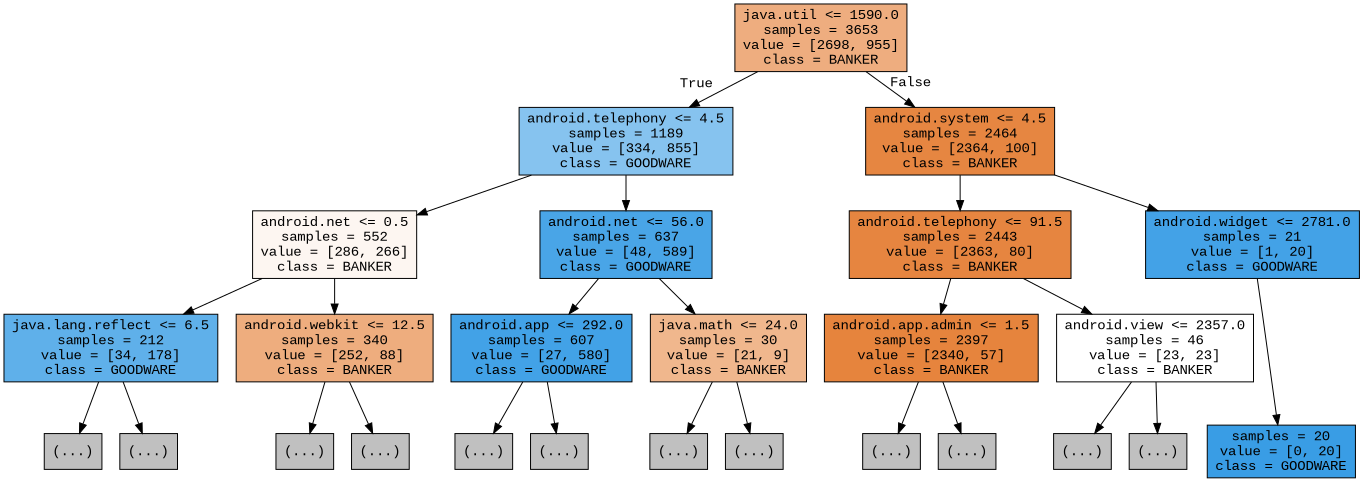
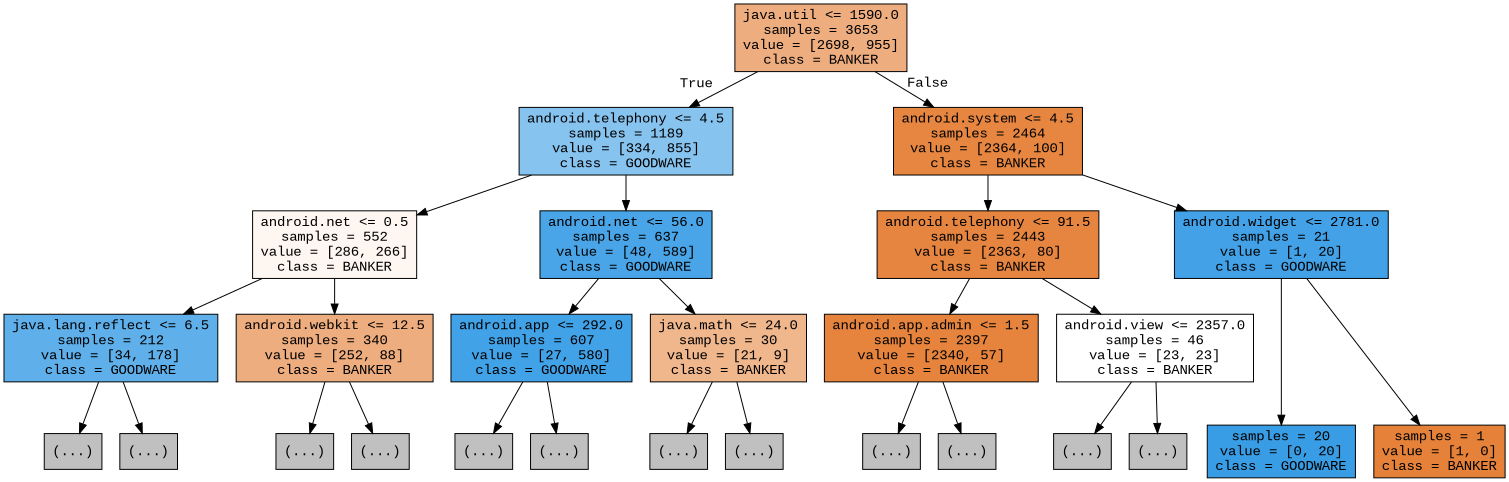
node "samples = 1 value = [1, 0] class = BANKER": added
